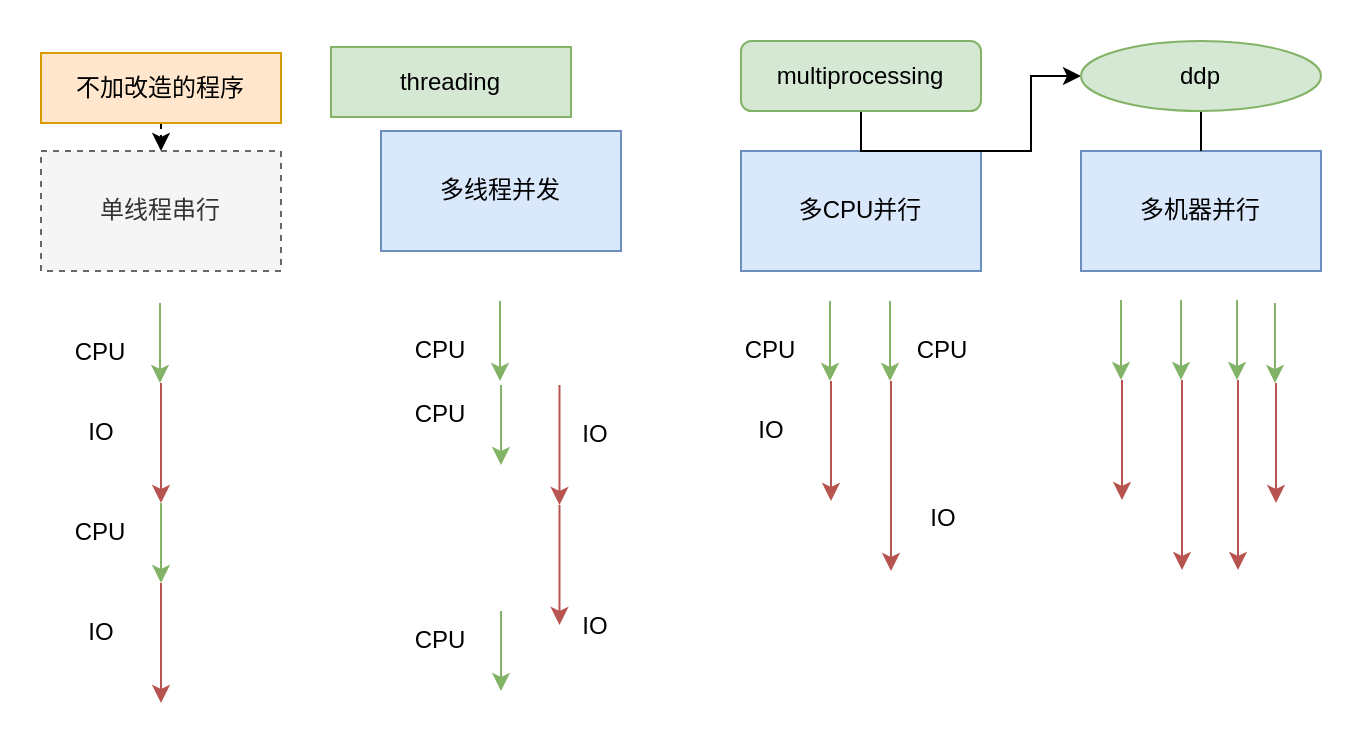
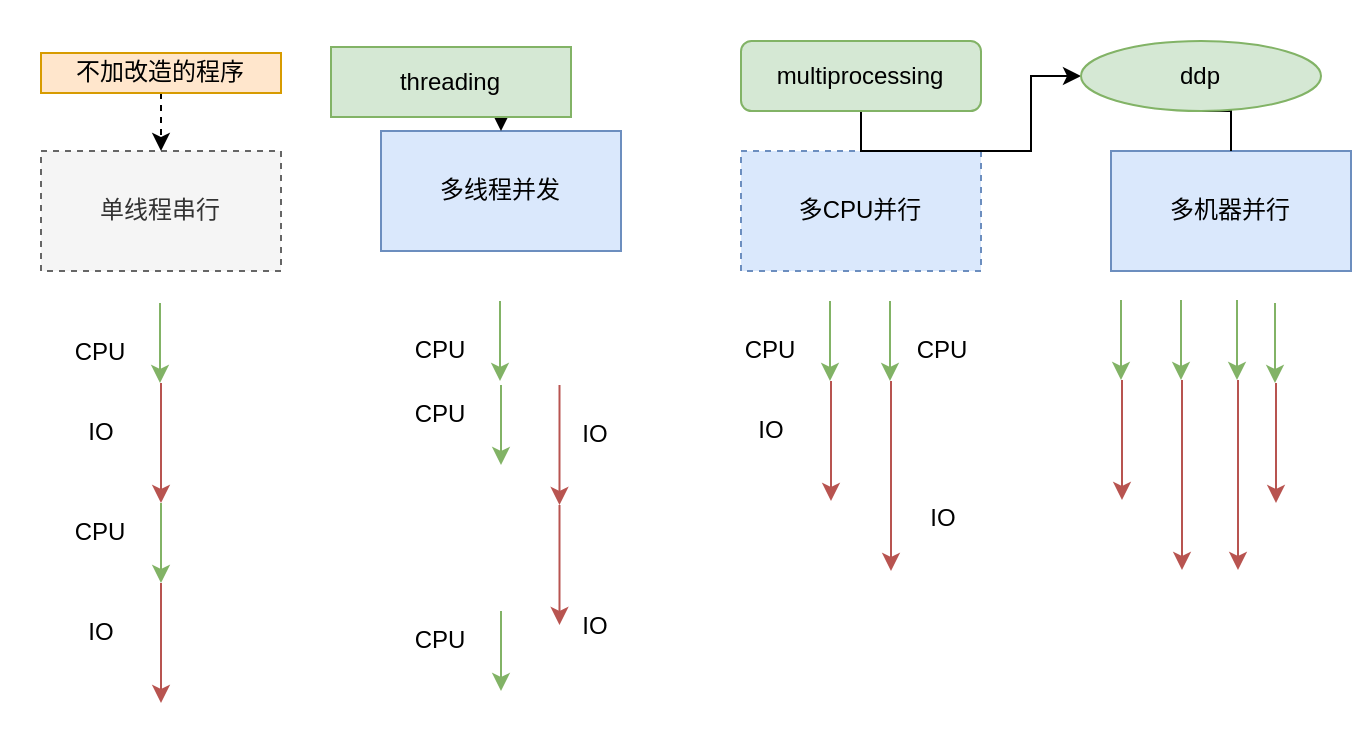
node "不加改造的程序": size 240x70 -> 240x40
edge "threading" -> "多线程并发": added
node "多CPU并行": style solid -> dashed
node "多机器并行": moved (1201, 211) -> (1231, 211)
